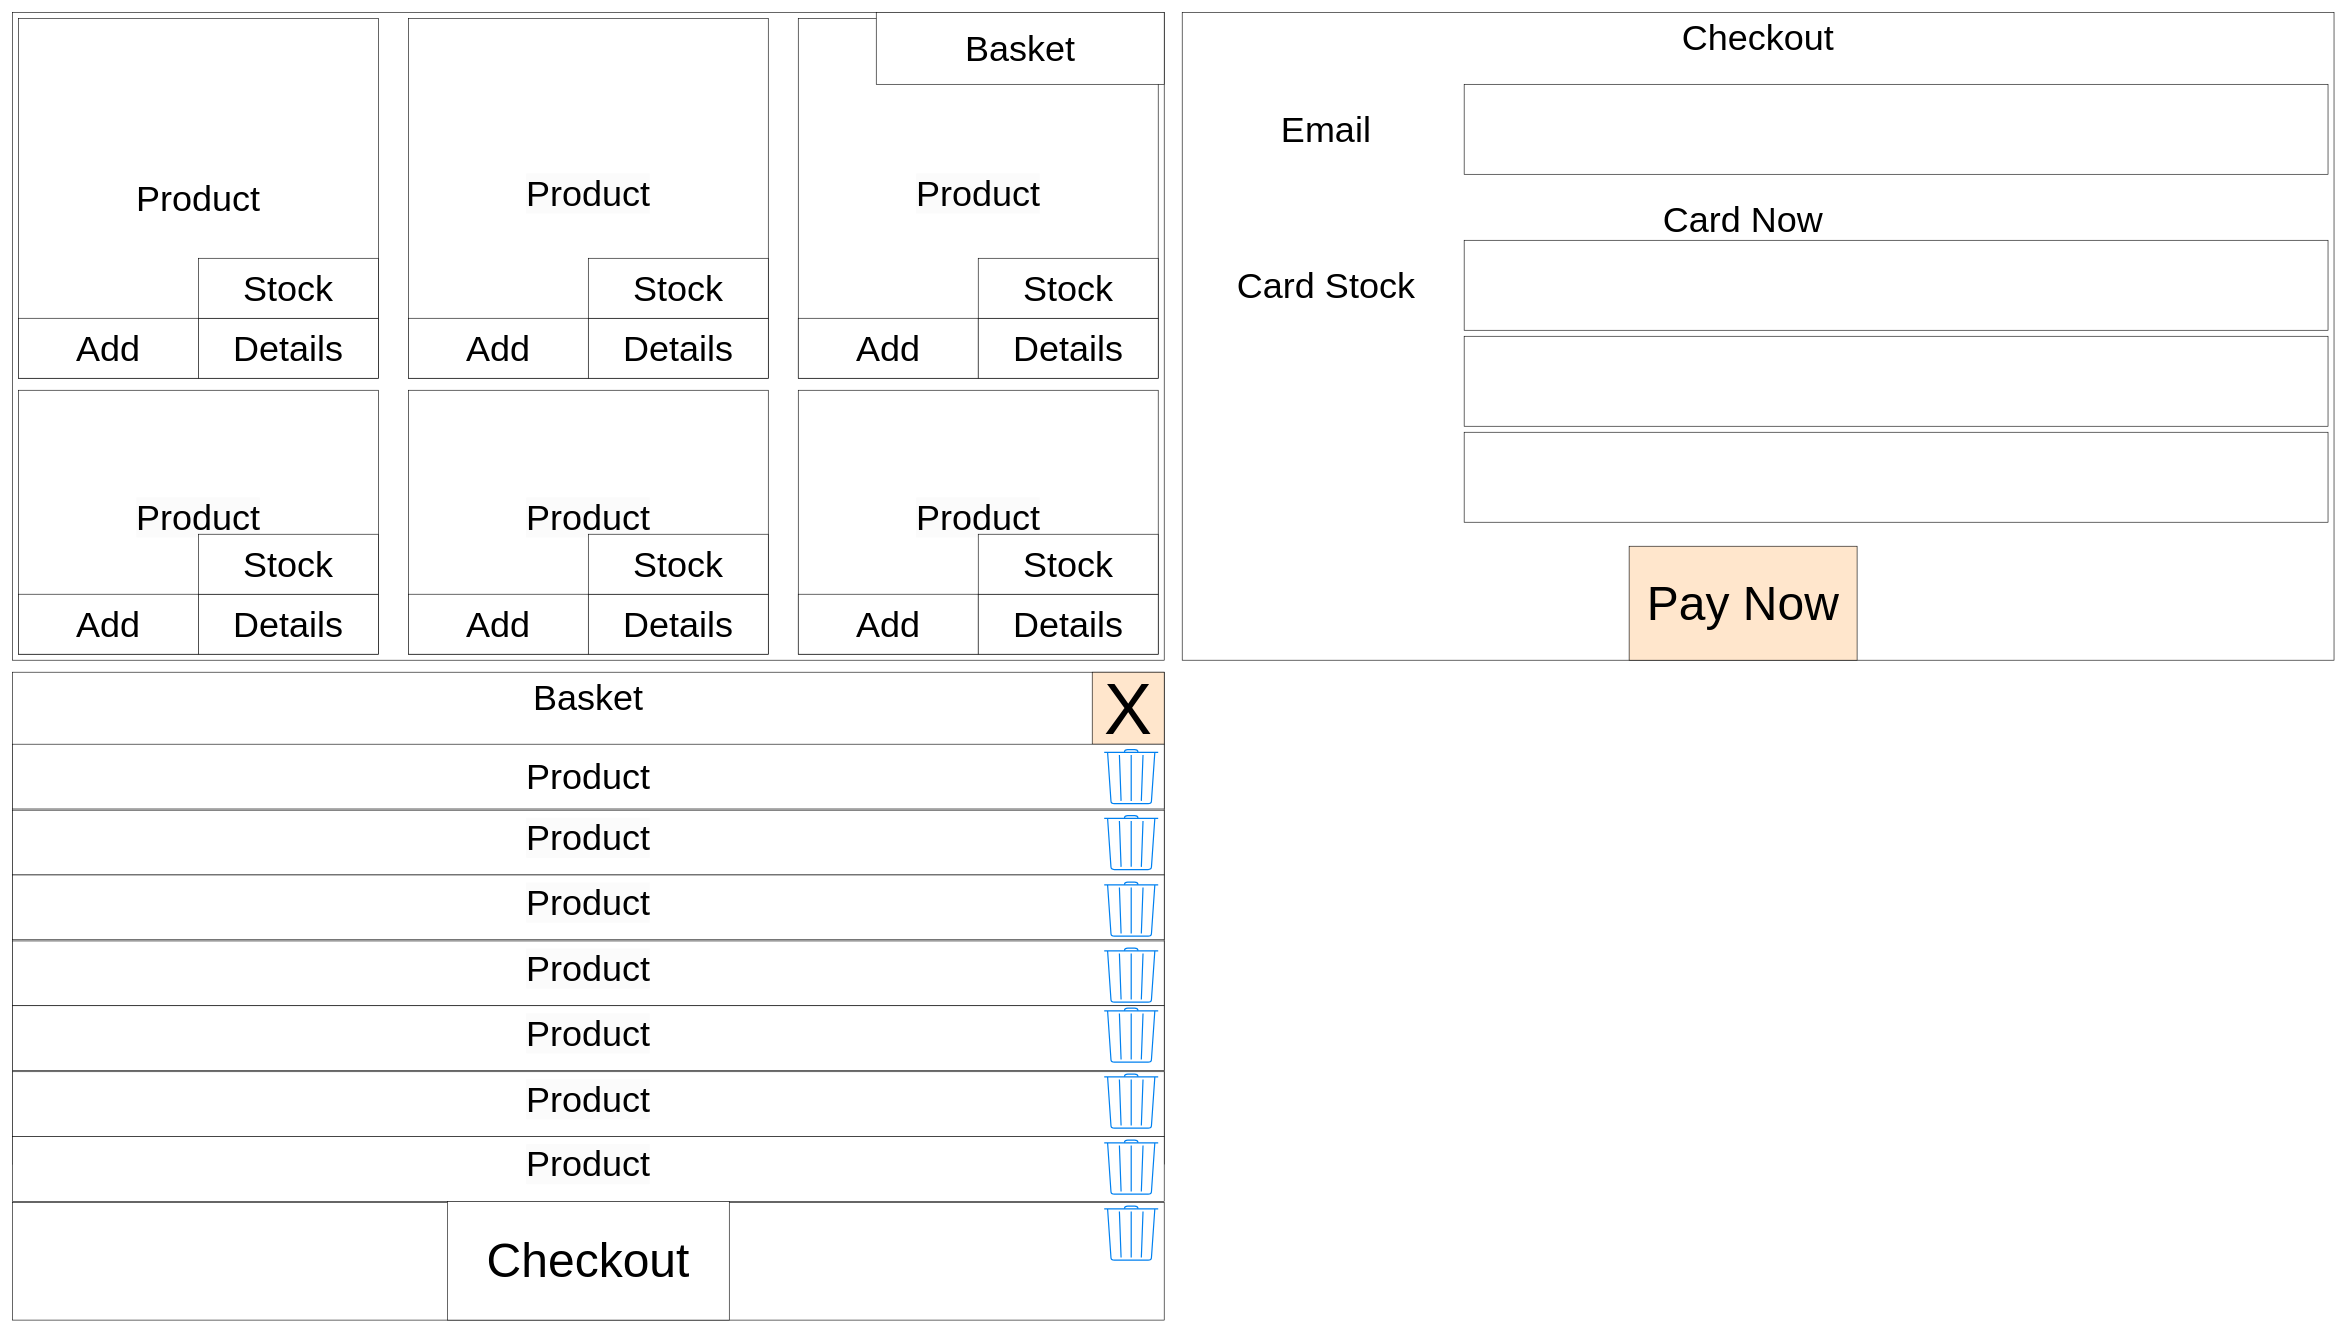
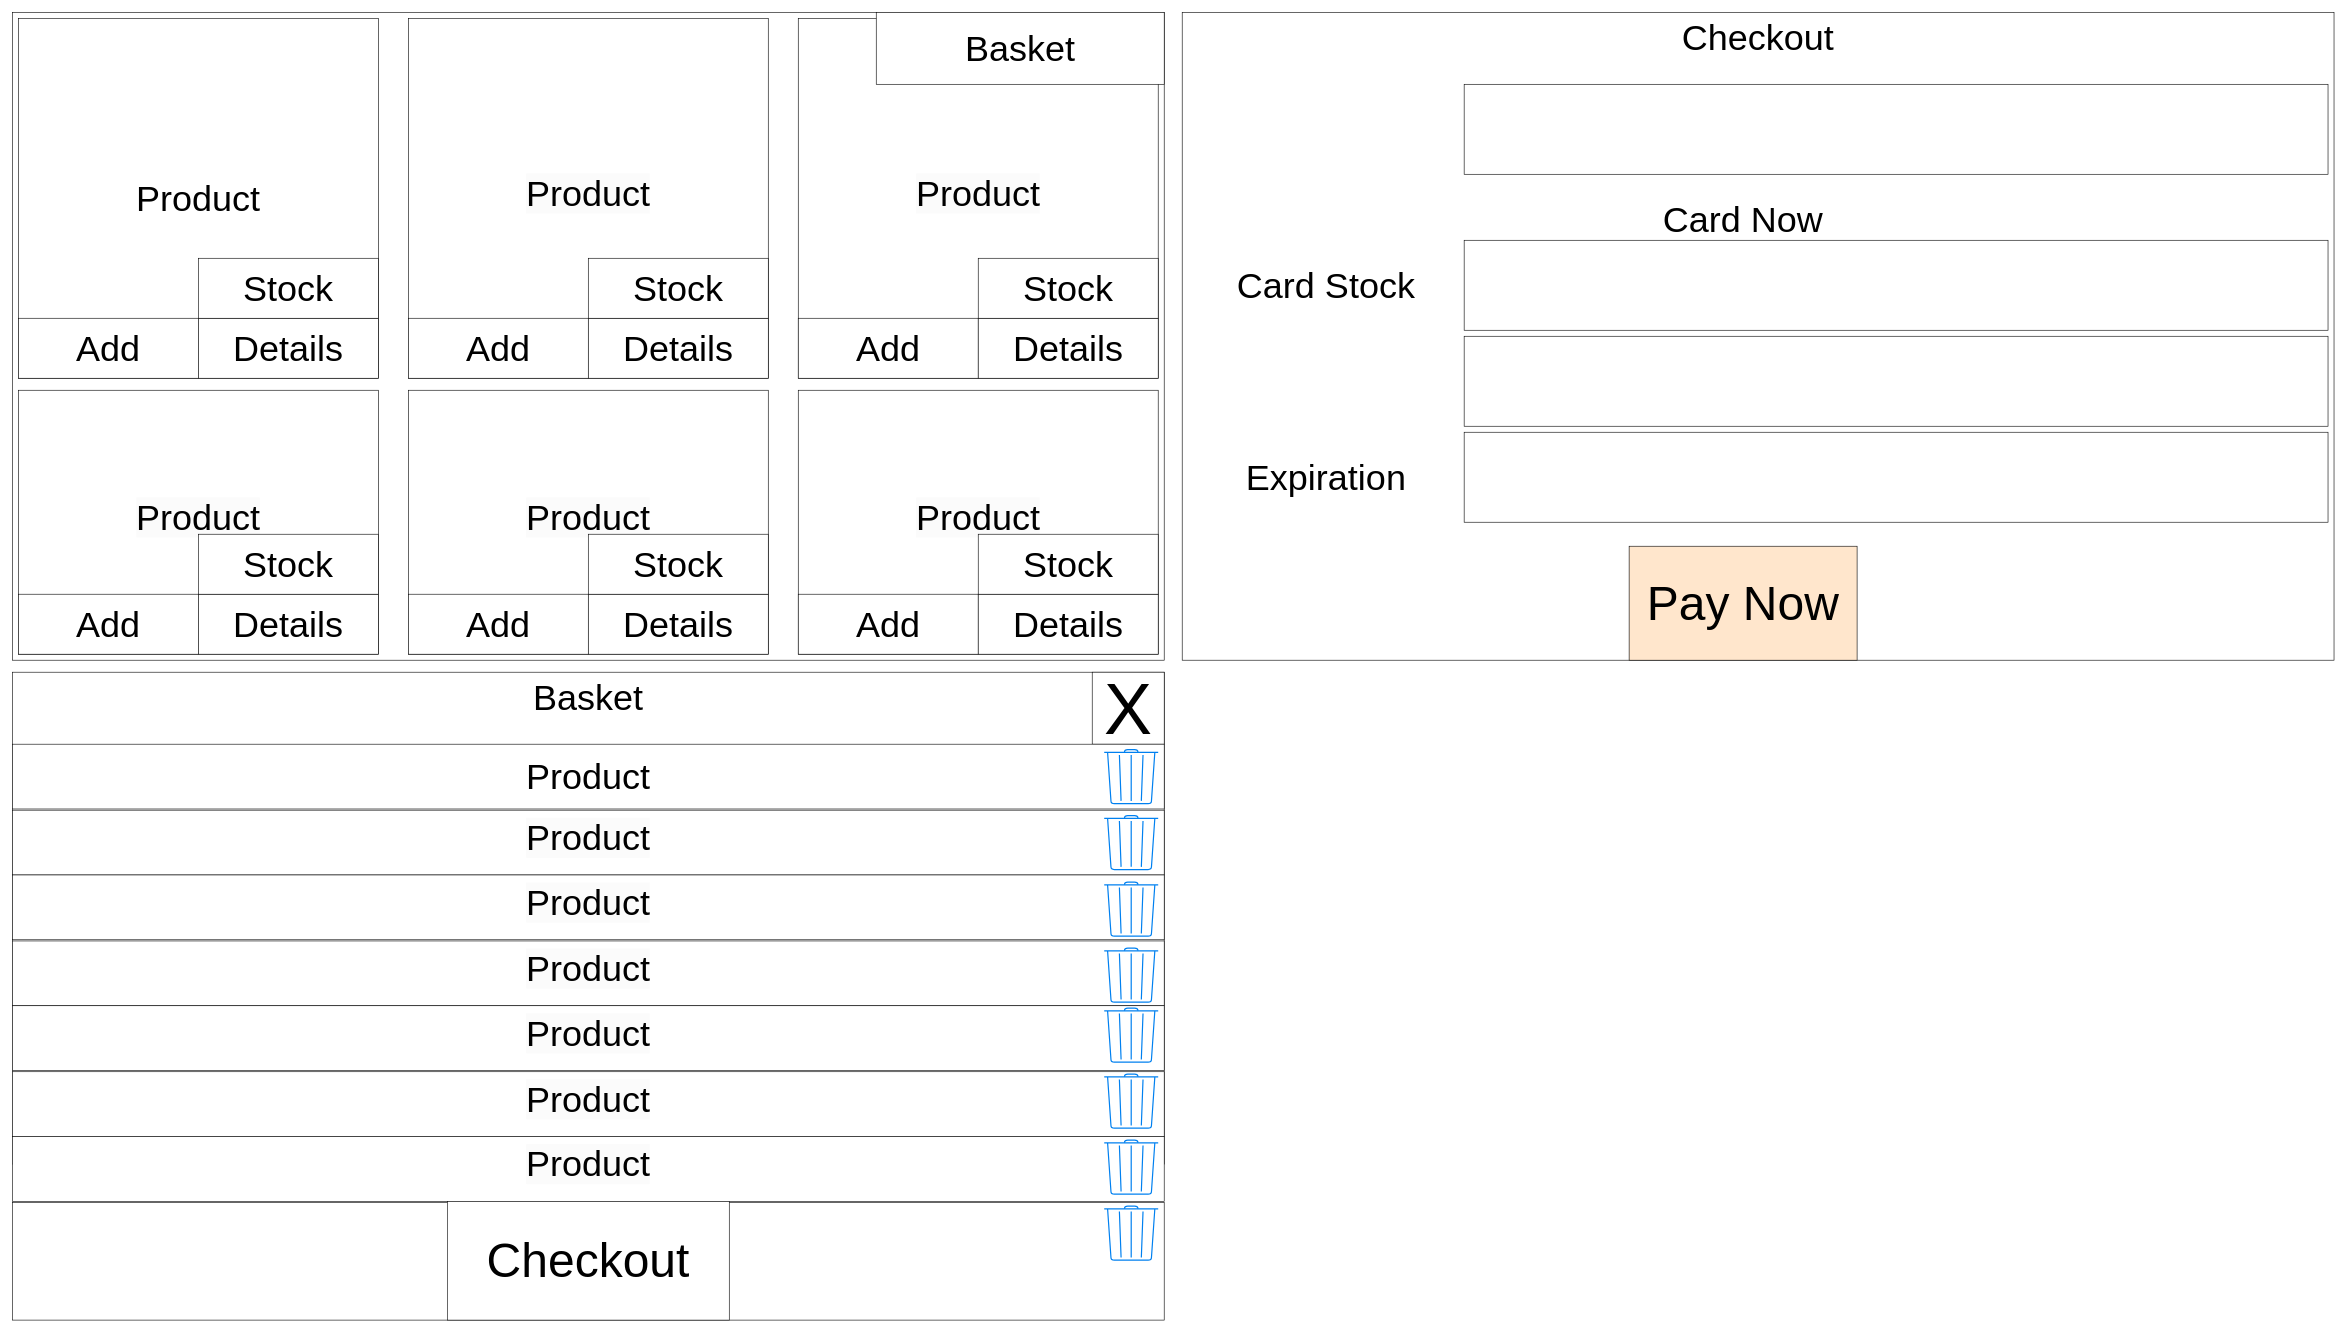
node "Email": removed
node "Expiration": added
node "X": fillcolor #ffe6cc -> #ffffff
